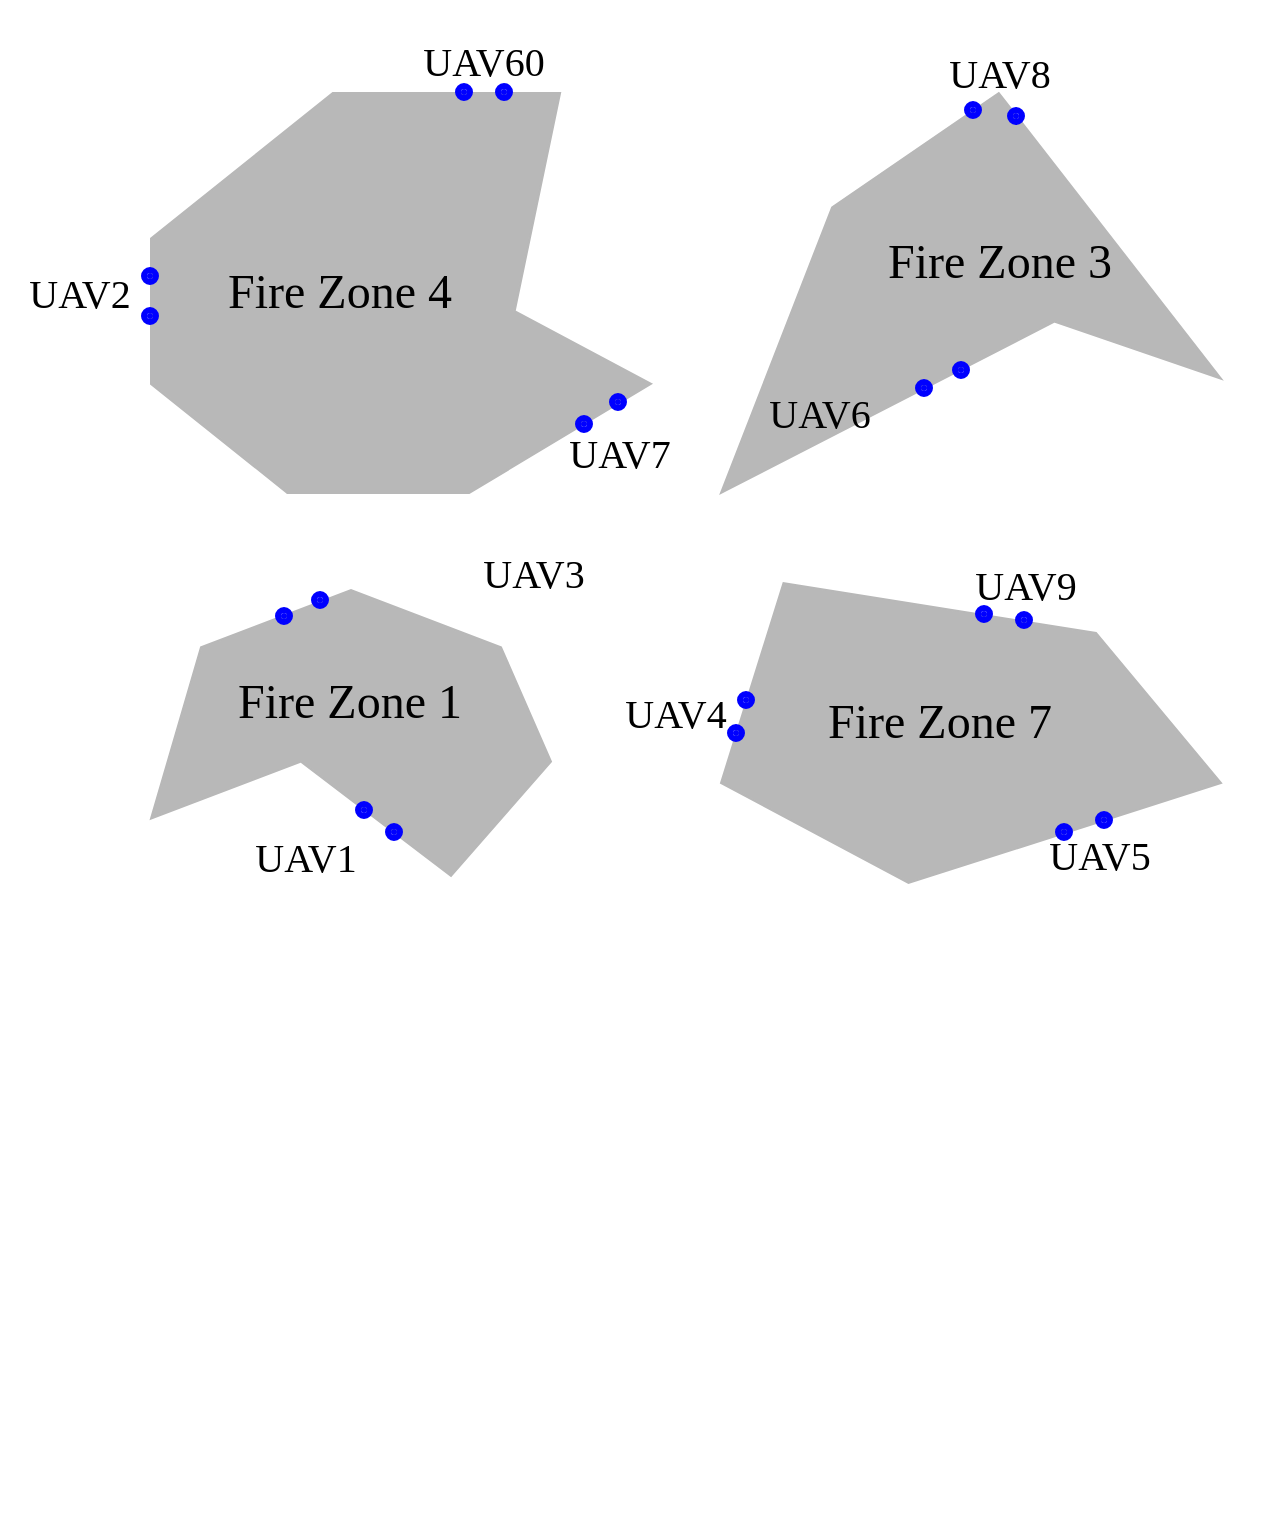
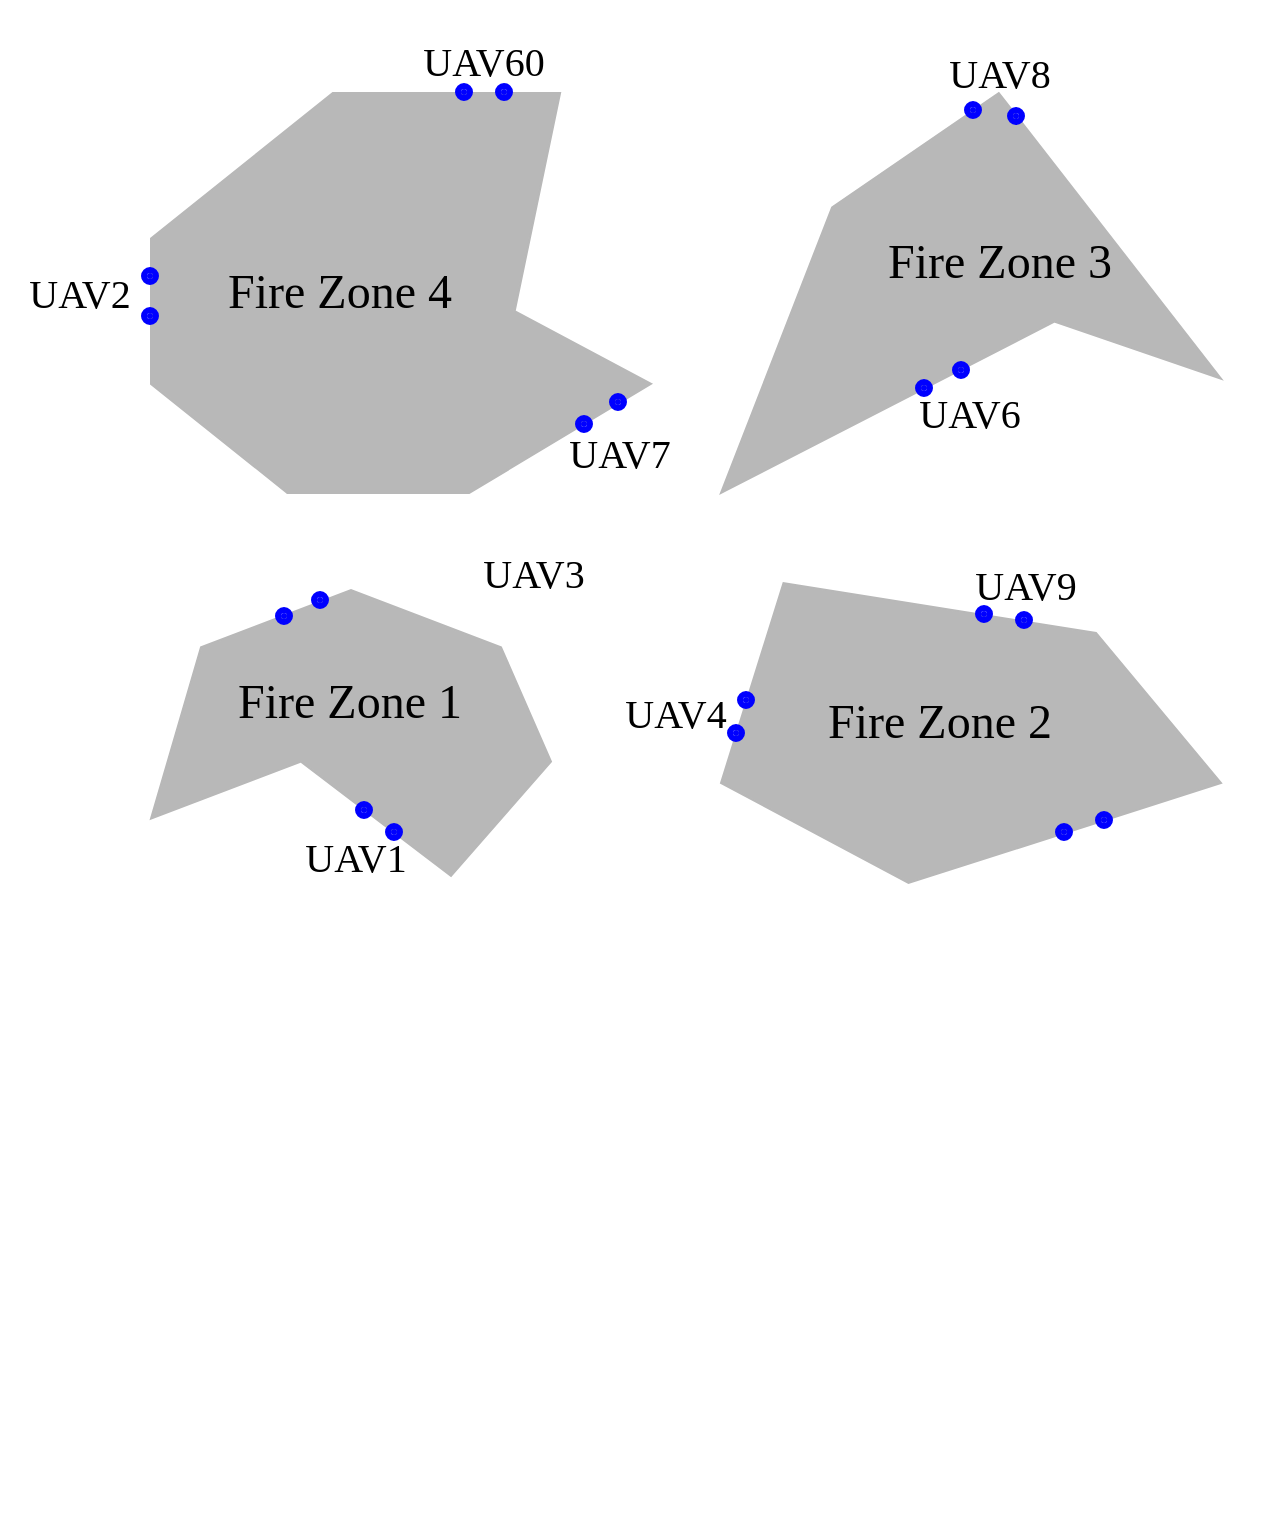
node "UAV6": moved (821, 413) -> (971, 413)
node "Fire Zone 7": label "Fire Zone 7" -> "Fire Zone 2"
node "UAV5": removed
node "UAV1": moved (307, 857) -> (357, 857)
